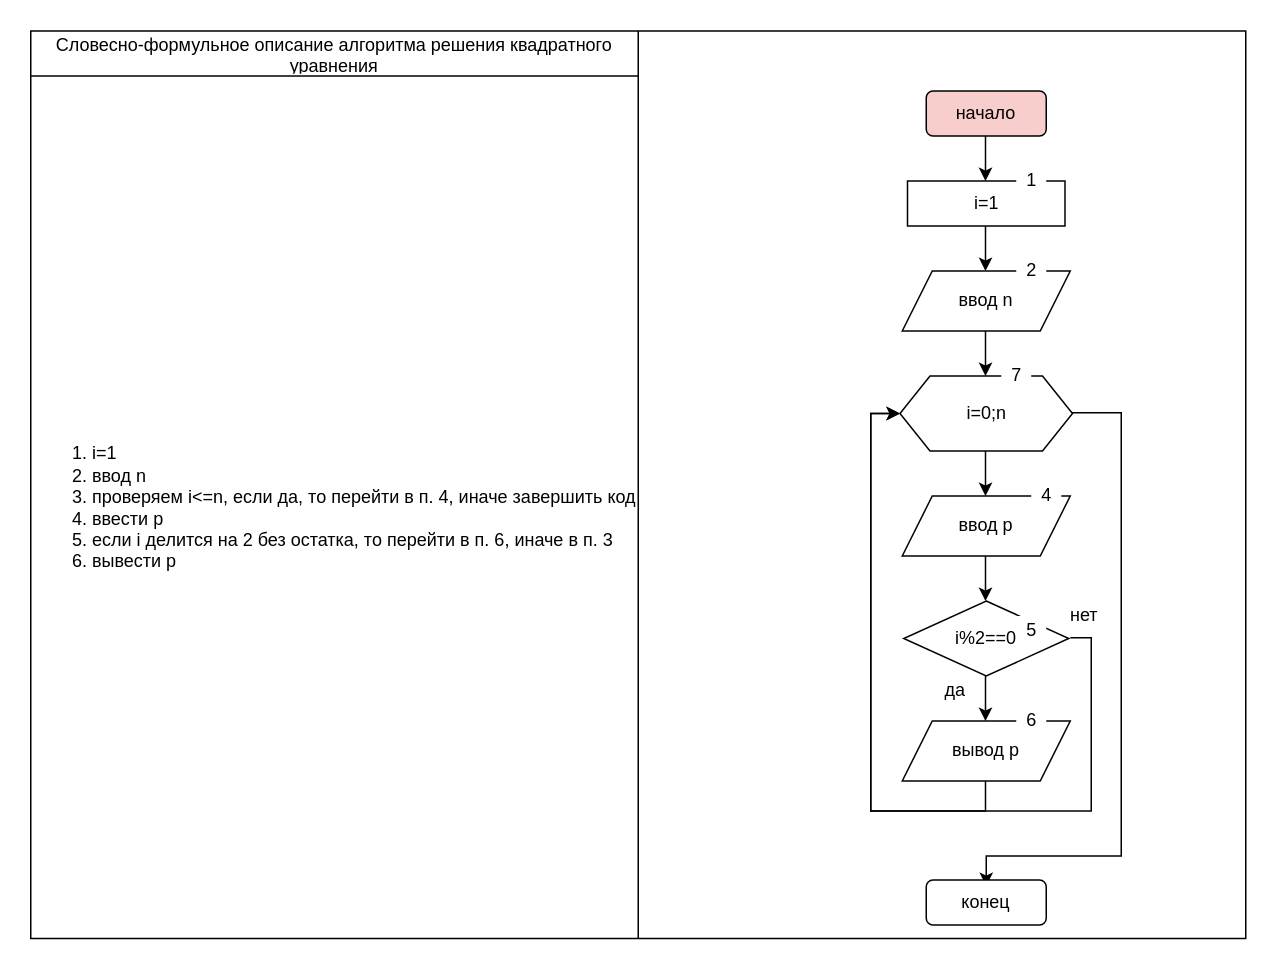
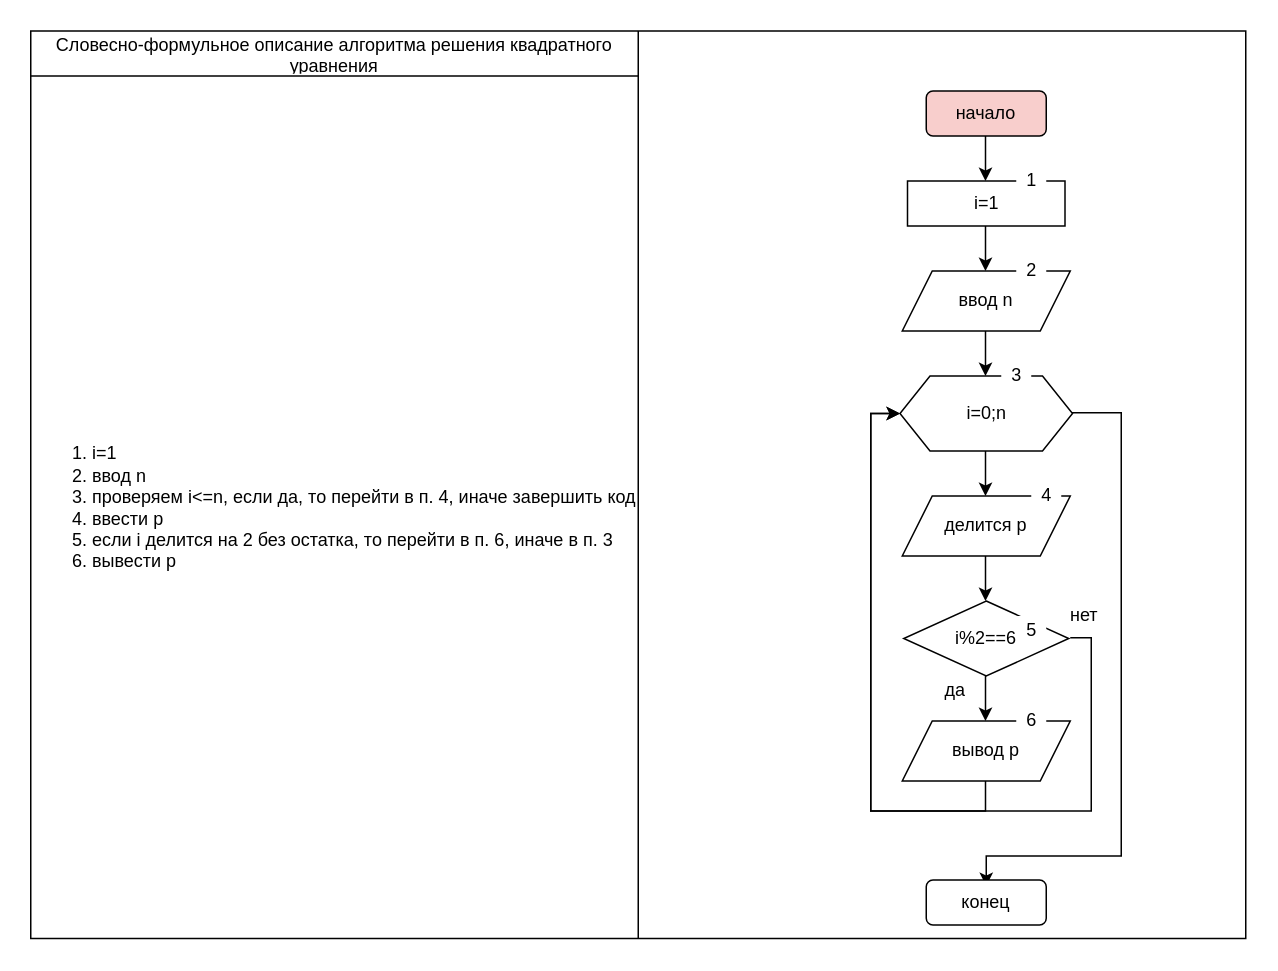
node "7": label "7" -> "3"
node "ввод p": label "ввод p" -> "делится p"
node "i%2==0": label "i%2==0" -> "i%2==6"
